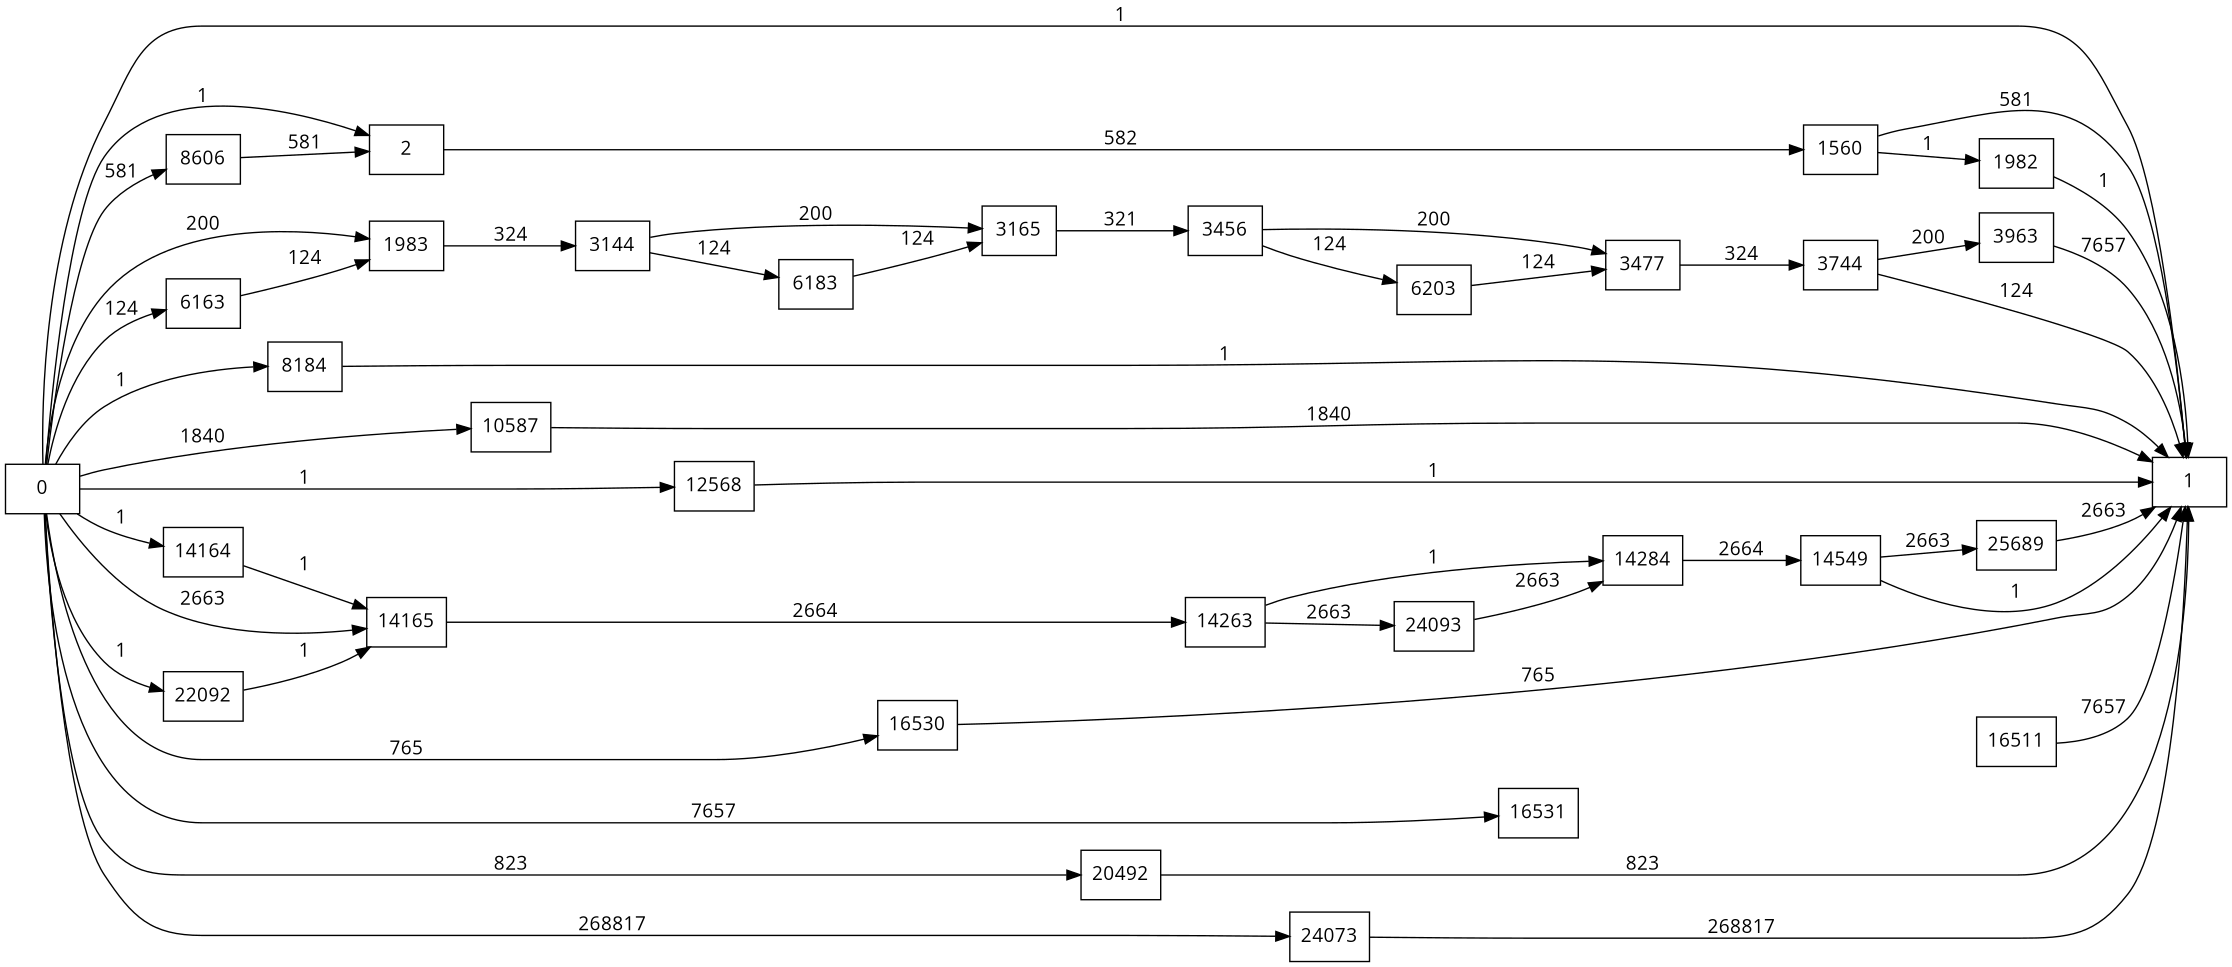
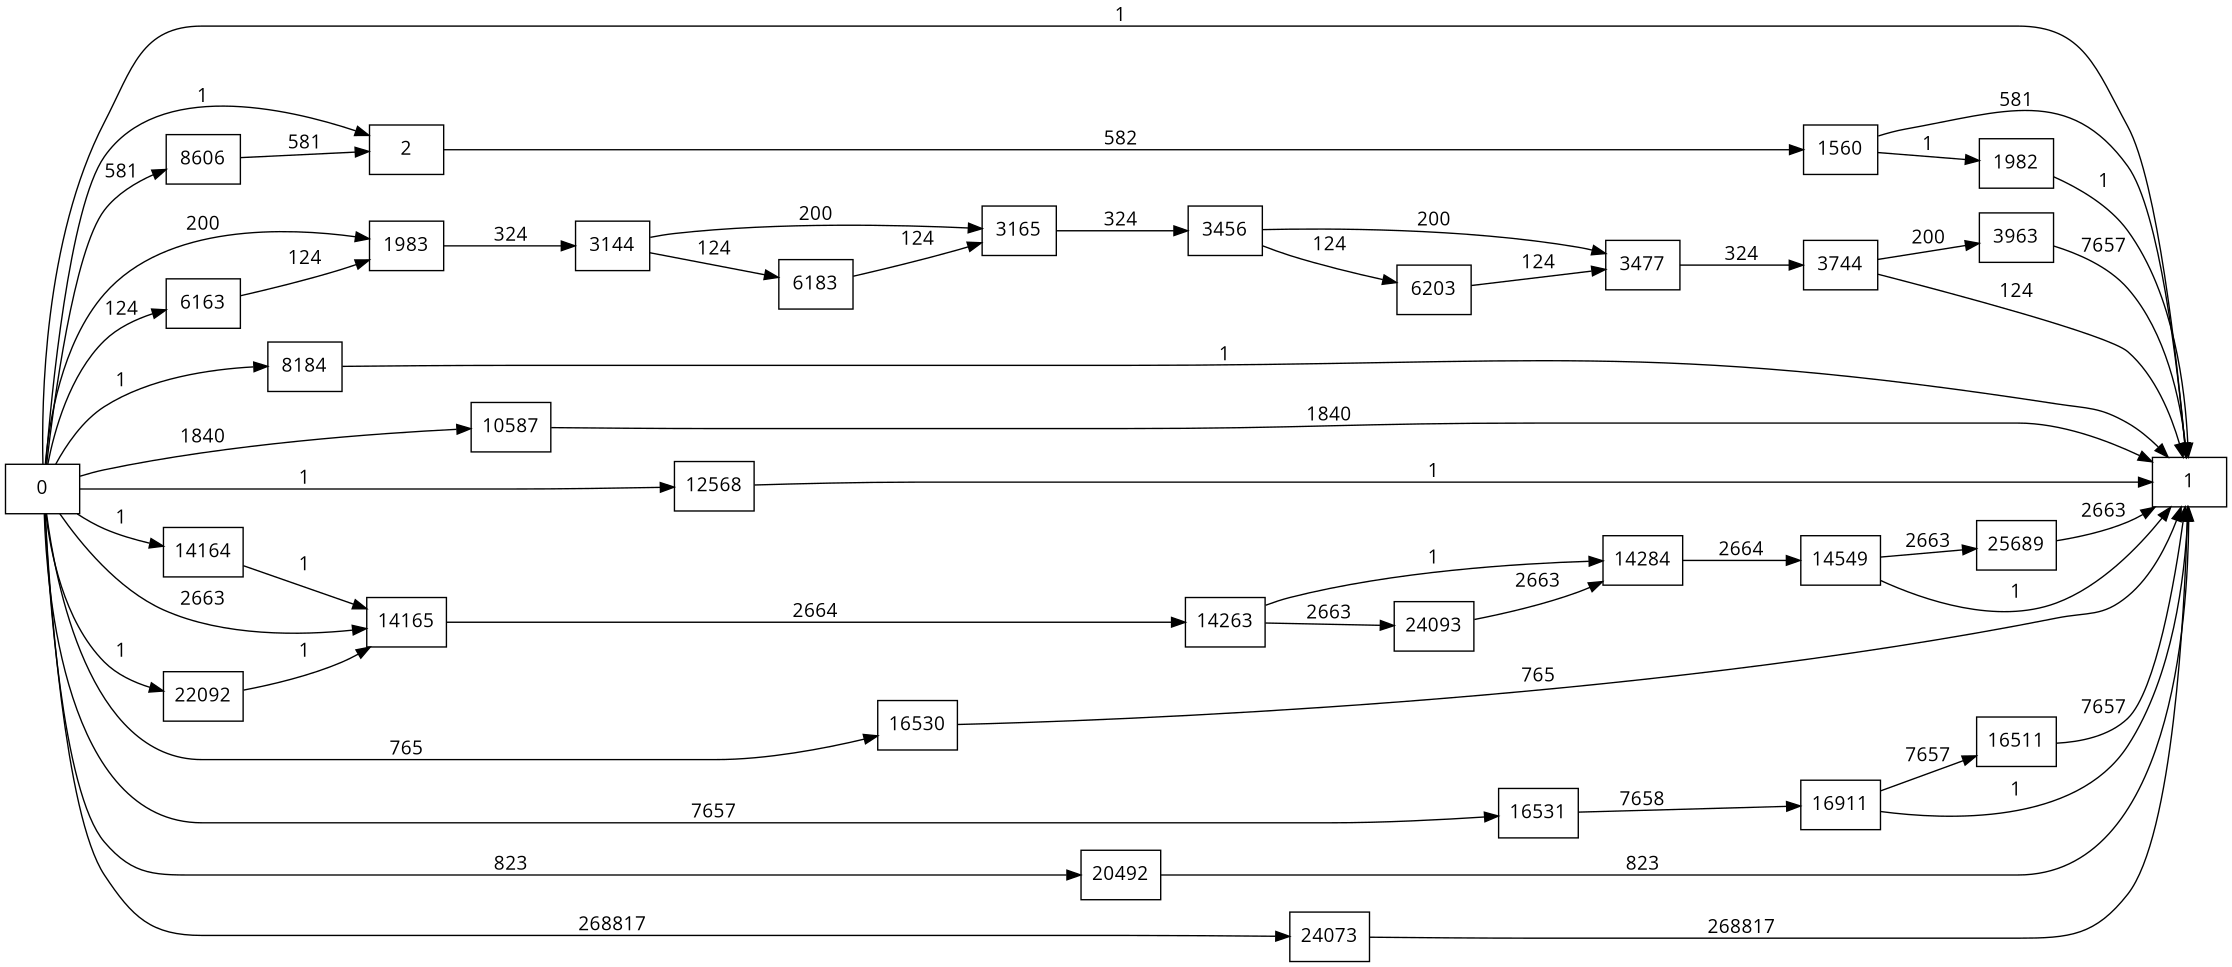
edge "3165" -> "3456": label "321" -> "324"
node "16911": added
